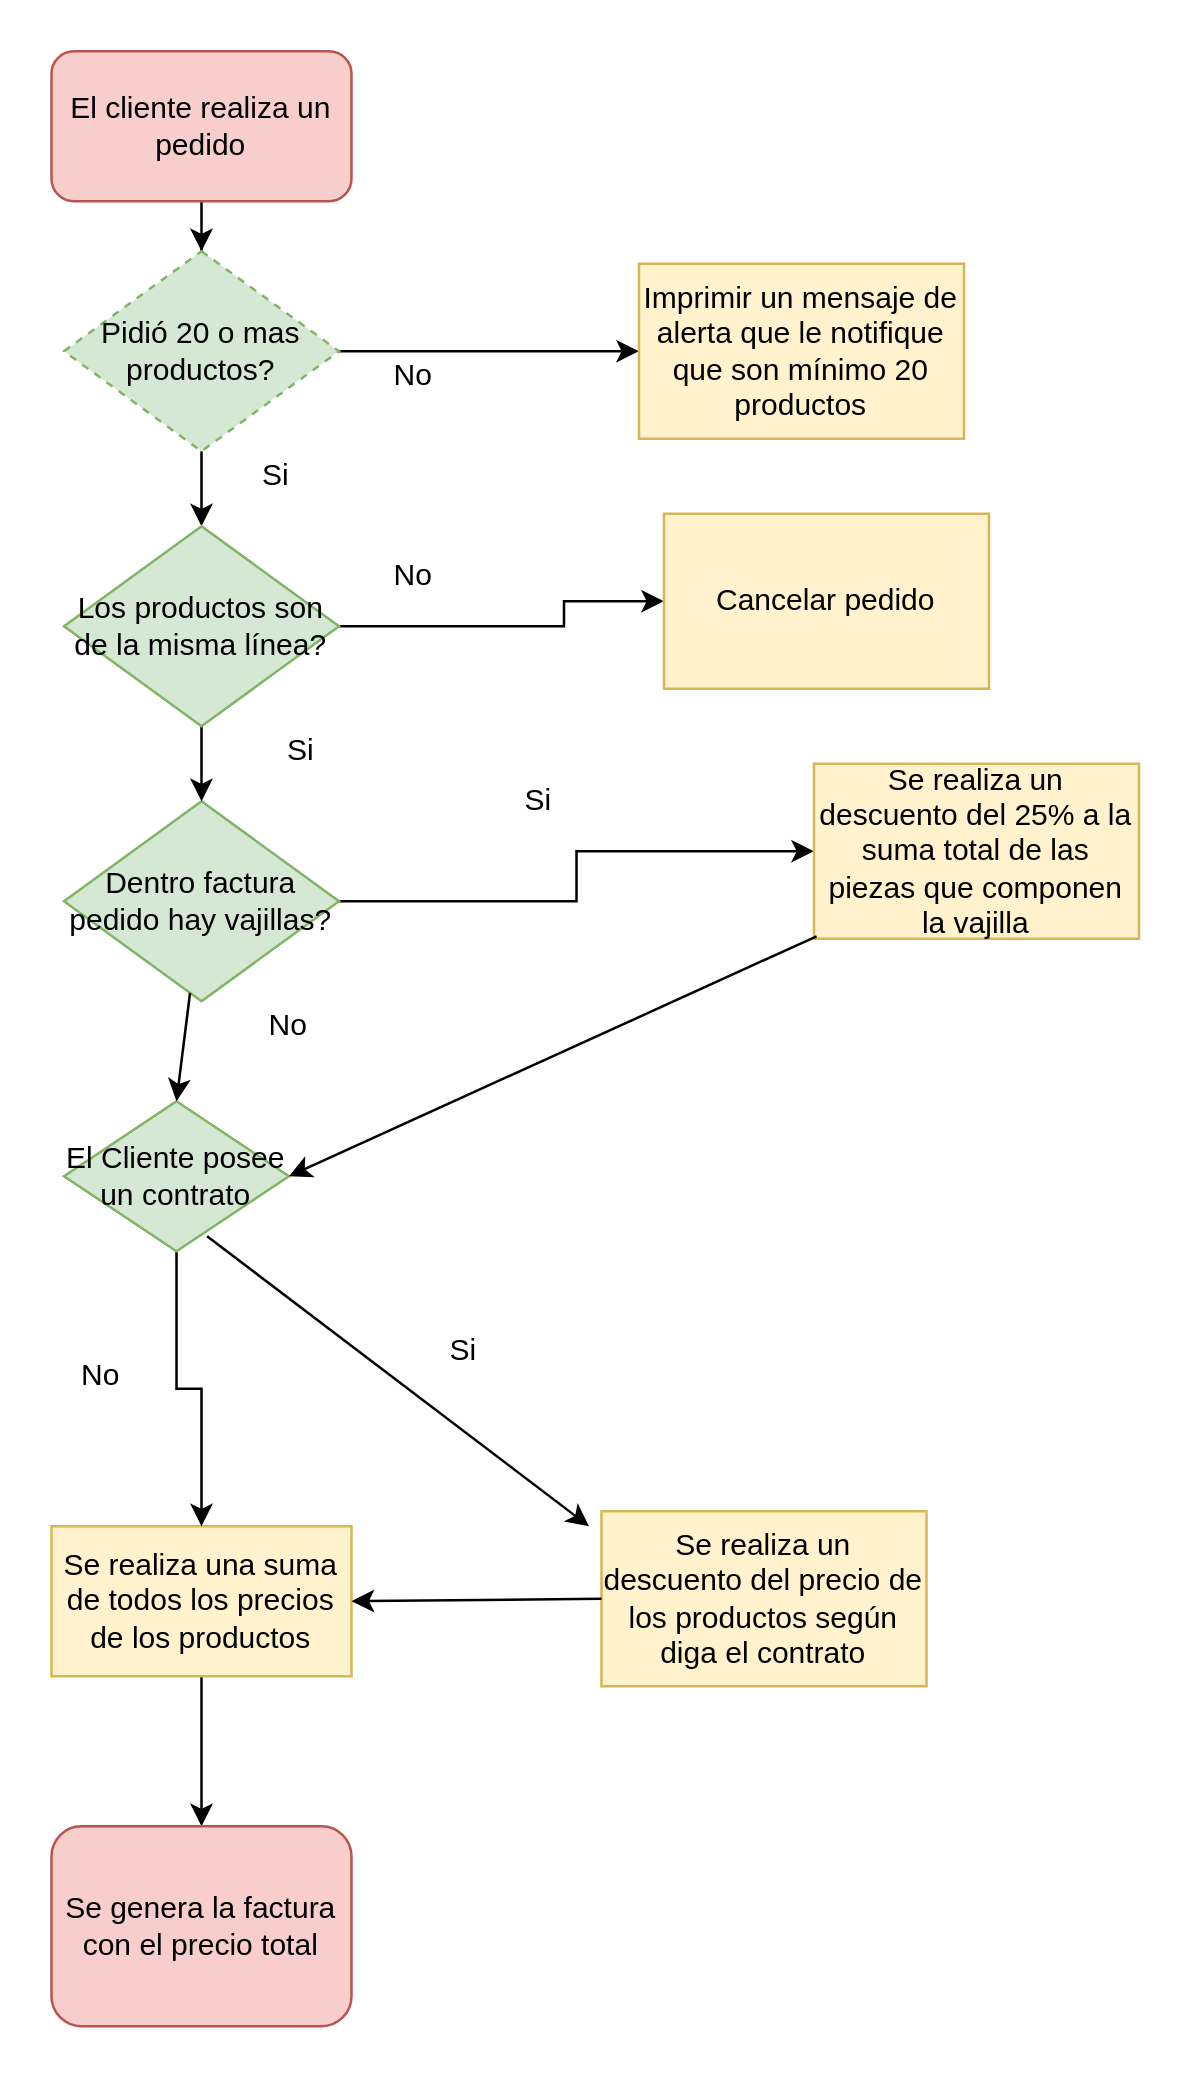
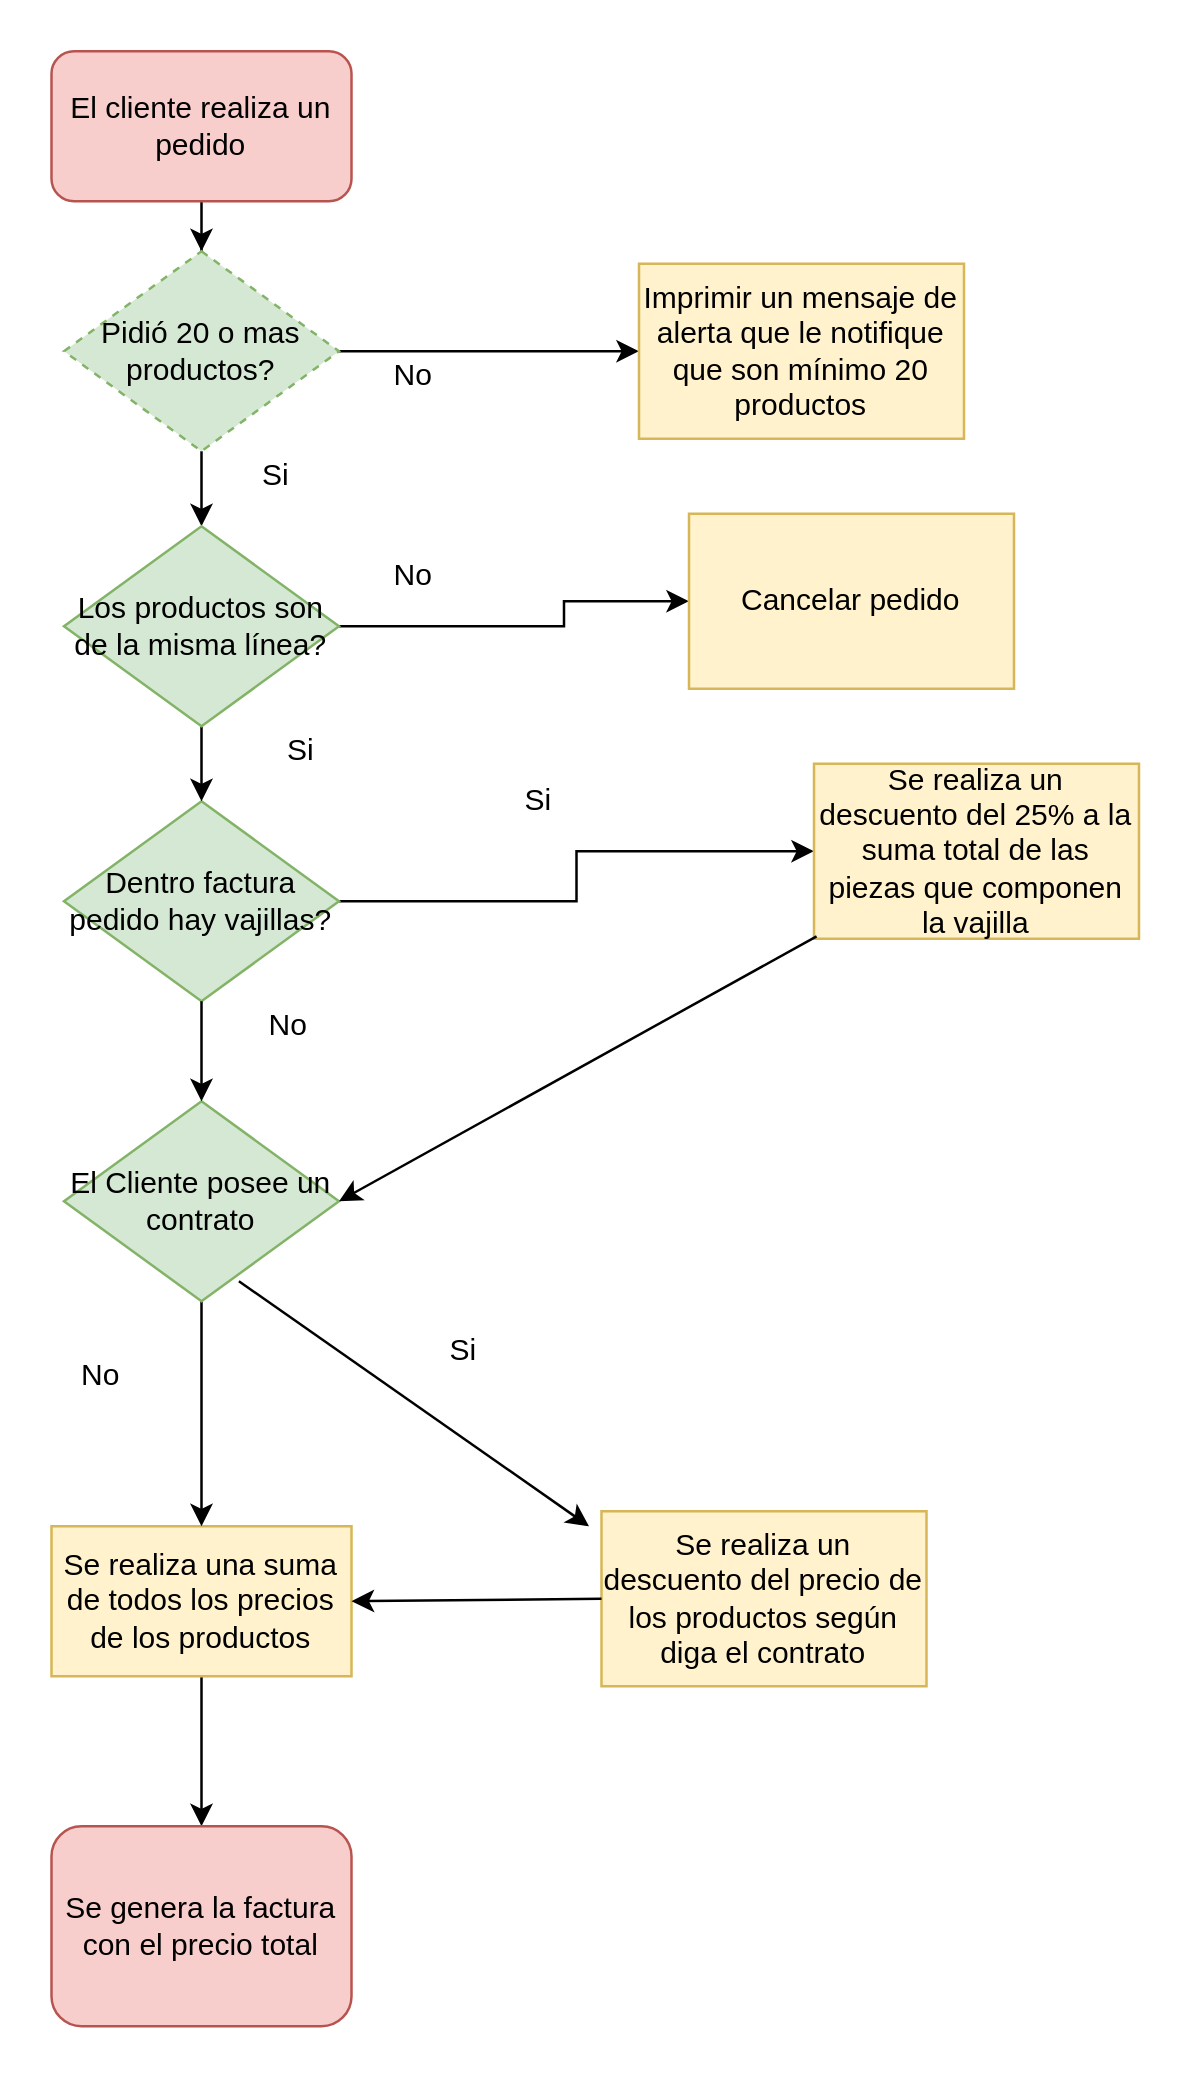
node "Cancelar pedido": moved (826, 601) -> (851, 601)
node "El Cliente posee un contrato": size 225x150 -> 275x200
